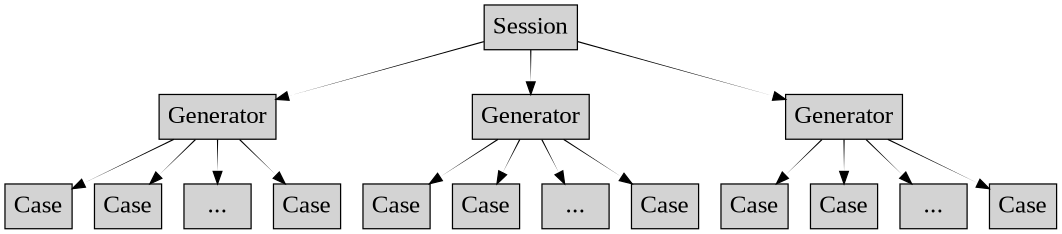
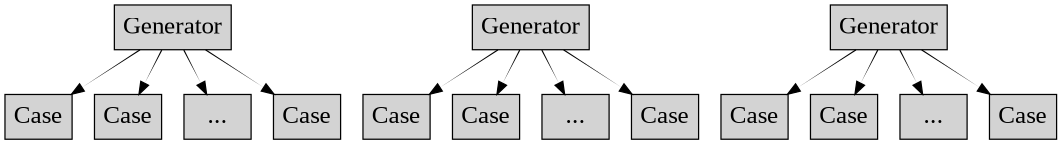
node "Session": removed
